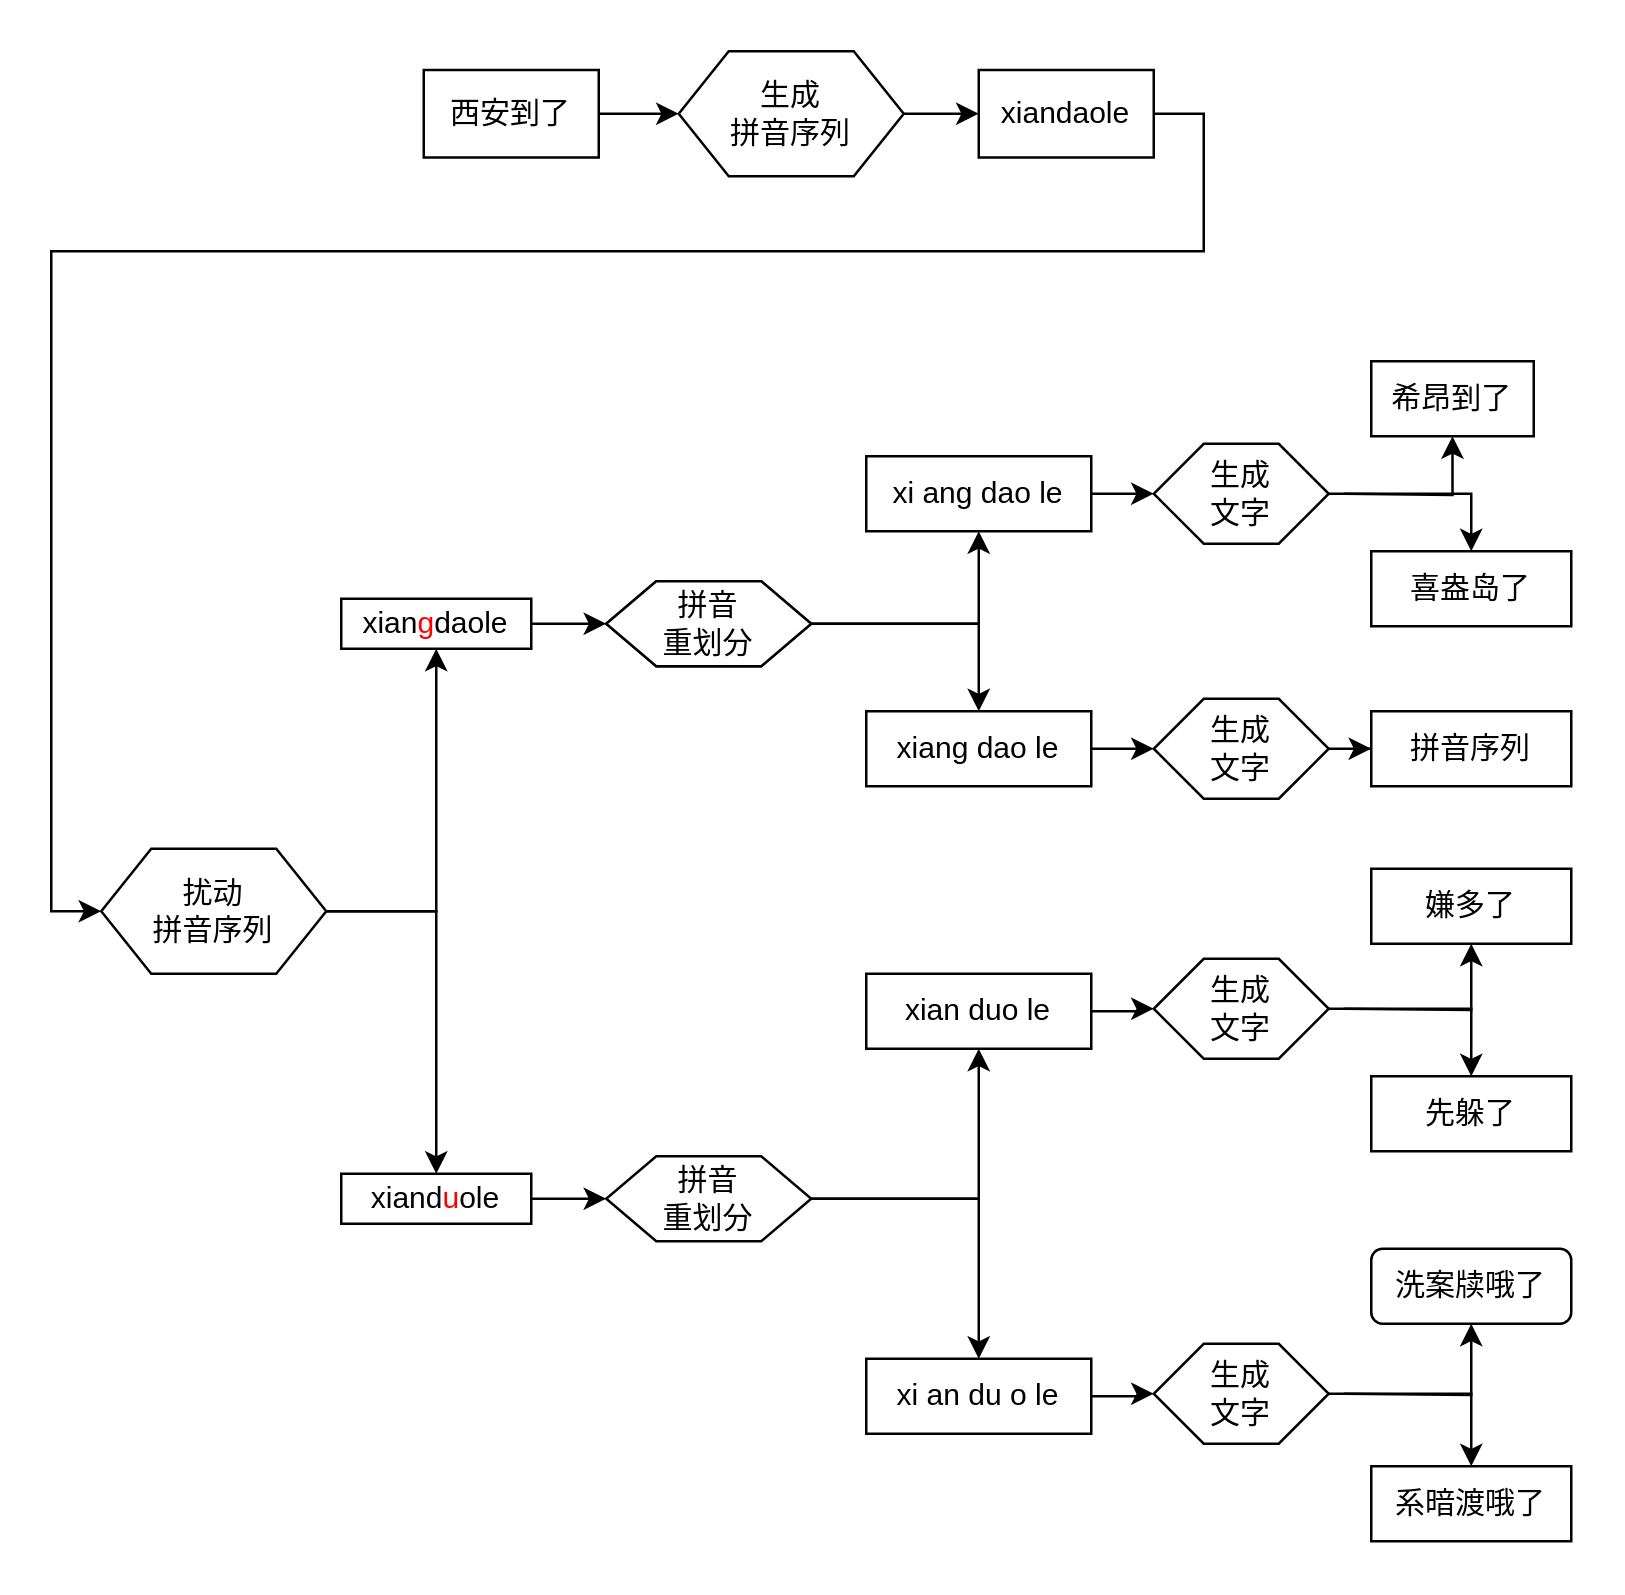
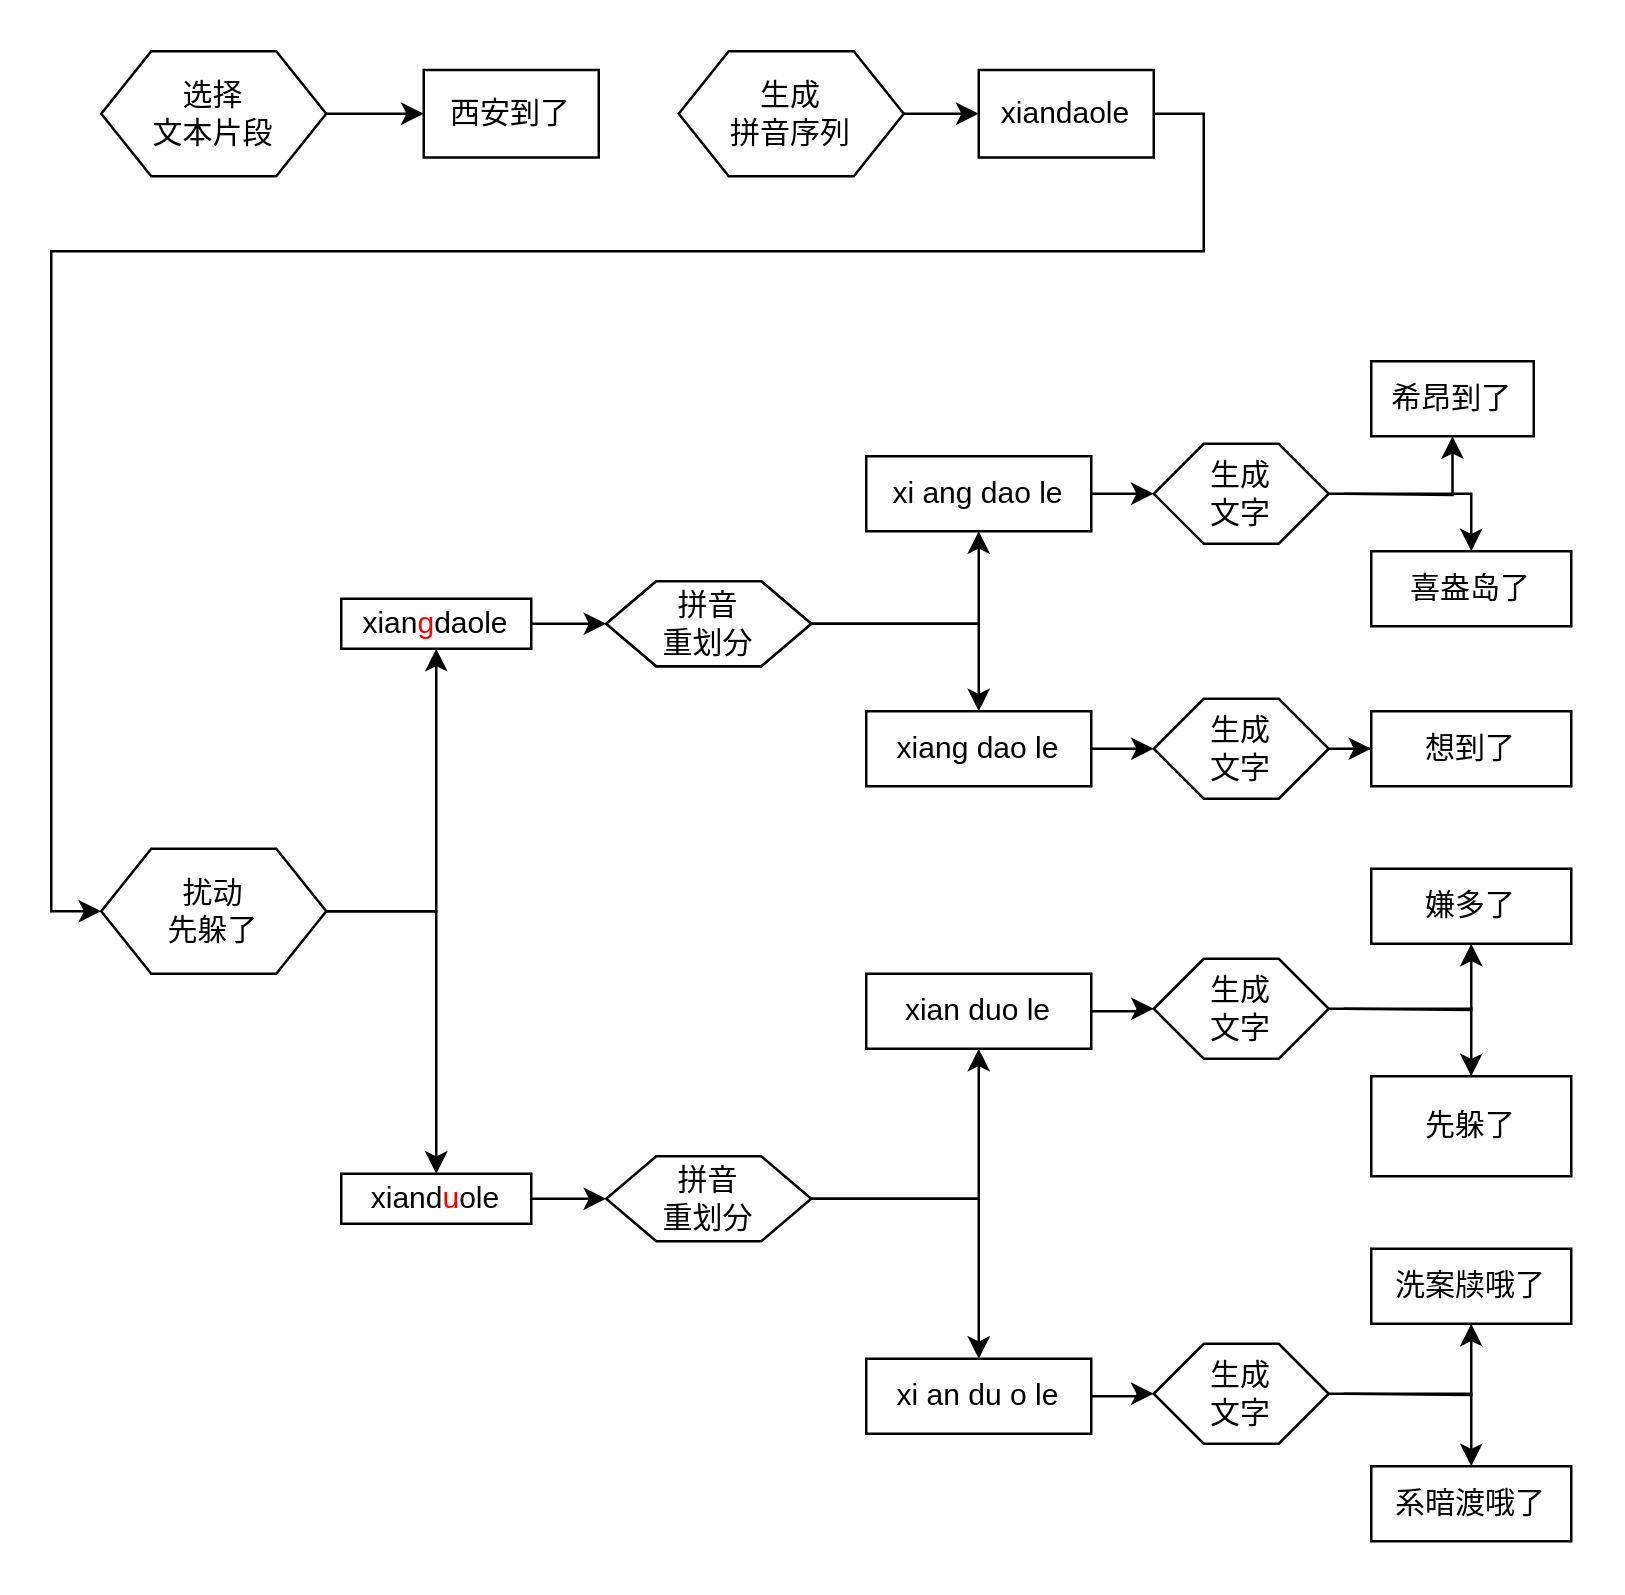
node "选择 文本片段": added
edge "选择 文本片段" -> "西安到了": added
edge "西安到了" -> "生成 拼音序列": removed
node "拼音序列": label "拼音序列" -> "想到了"
node "扰动 拼音序列": label "扰动 拼音序列" -> "扰动 先躲了"
node "先躲了": size 200x75 -> 200x100
node "洗案牍哦了": shape rounded rectangle -> rectangle
